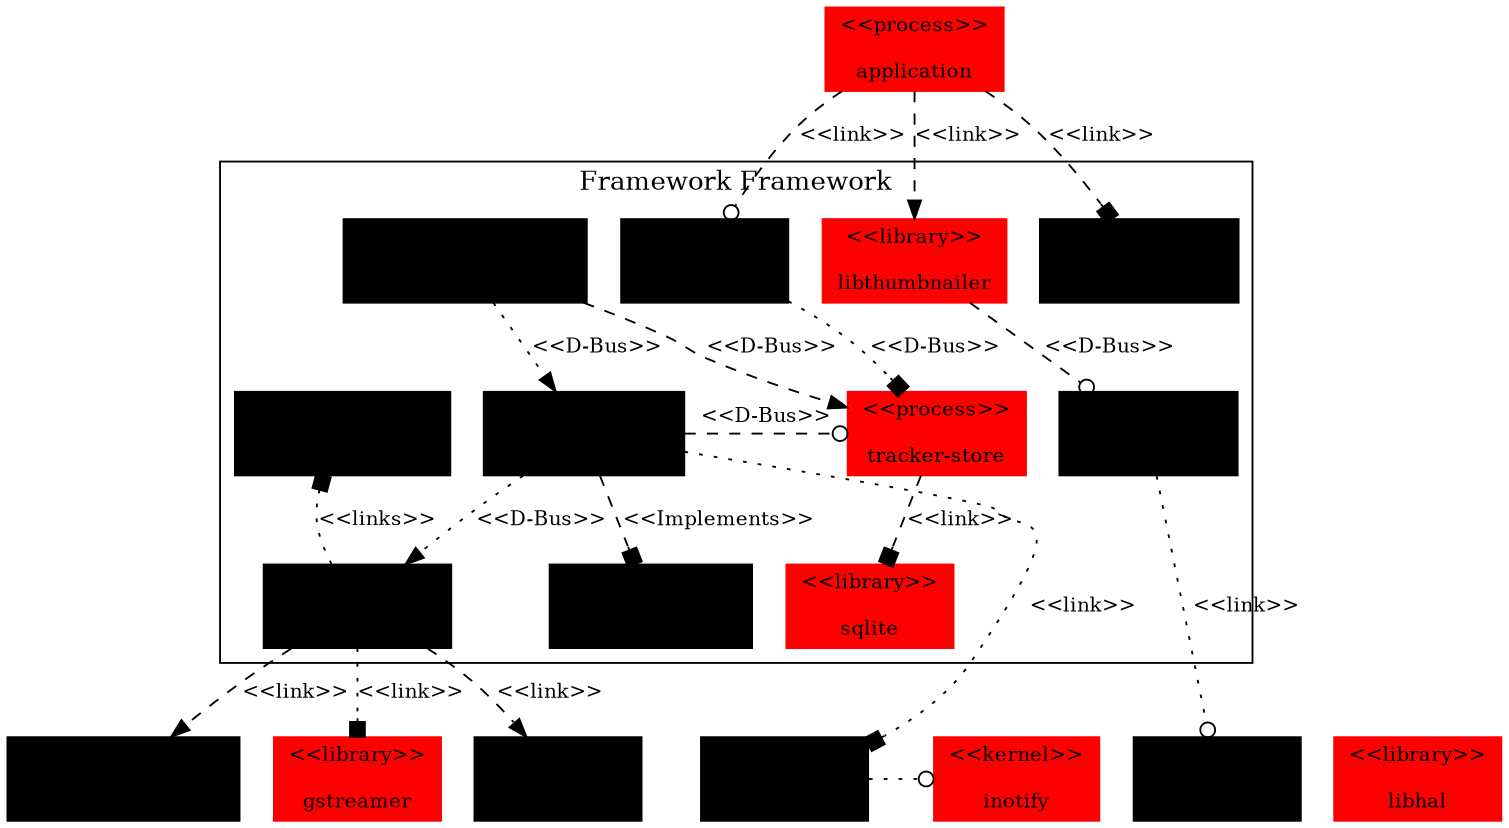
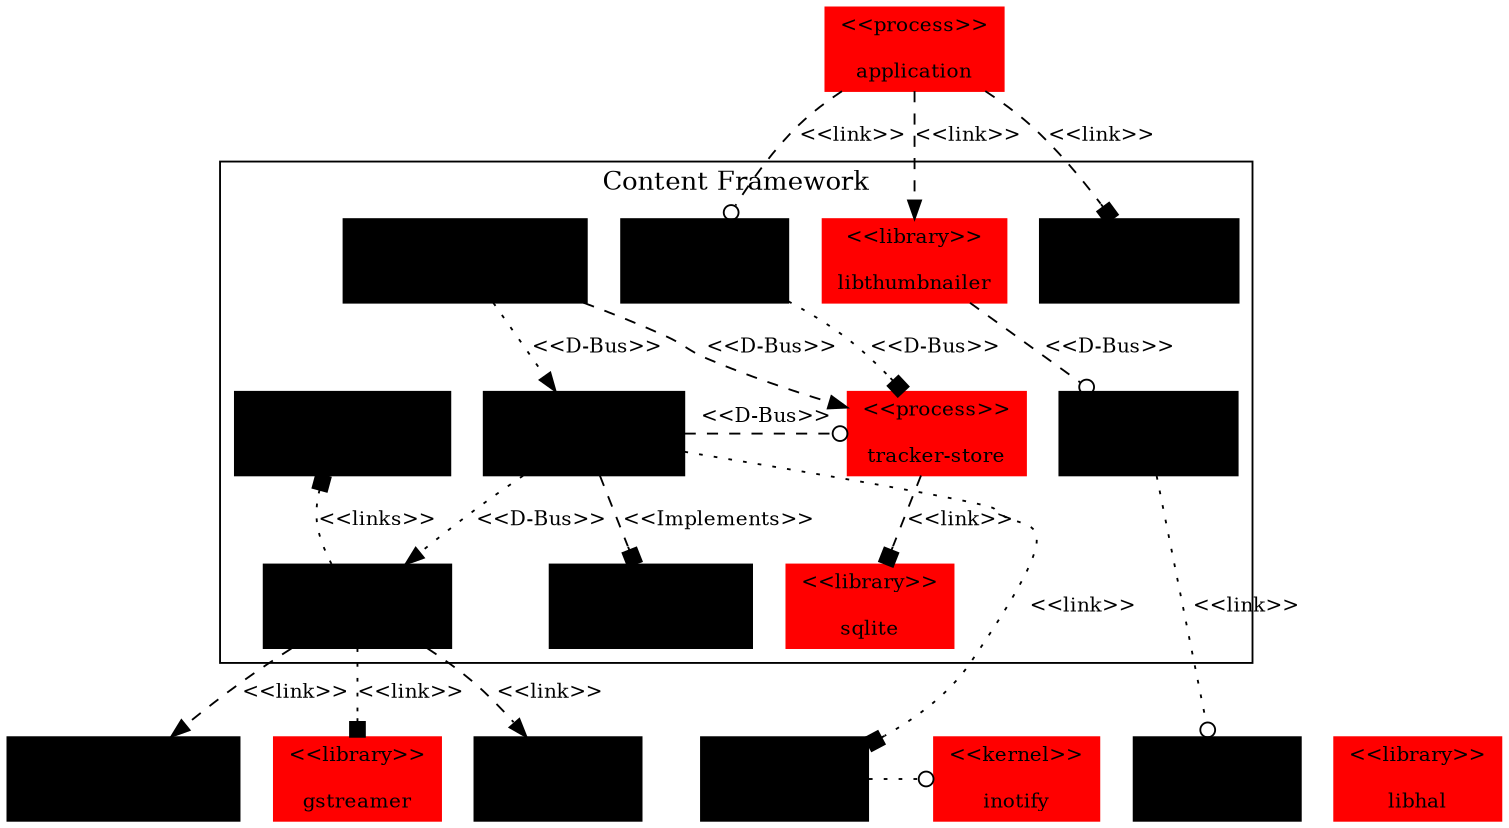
cluster "Framework Framework": label "Framework Framework" -> "Content Framework"
